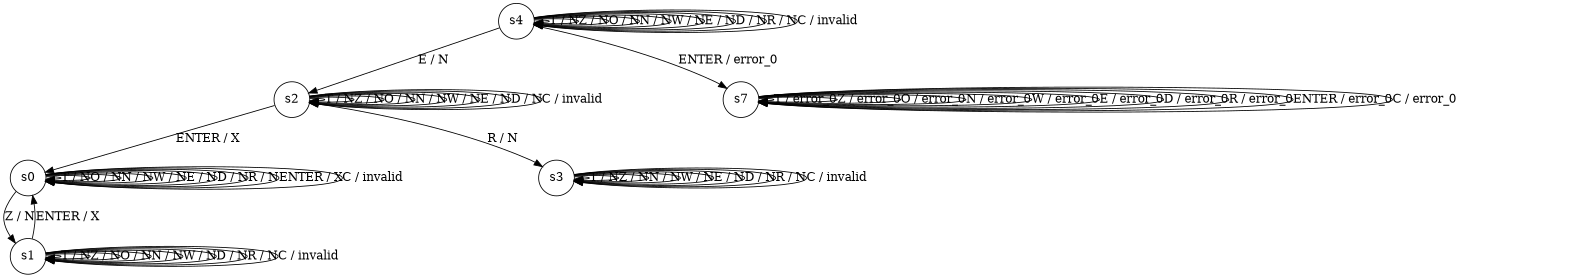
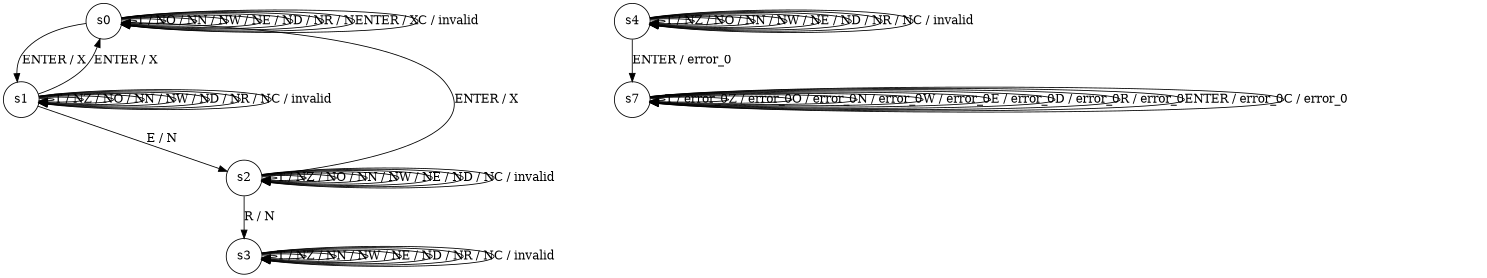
edge "s4" -> "s2": now "s1" -> "s2"
edge "s0" -> "s1": label "Z / N" -> "ENTER / X"
